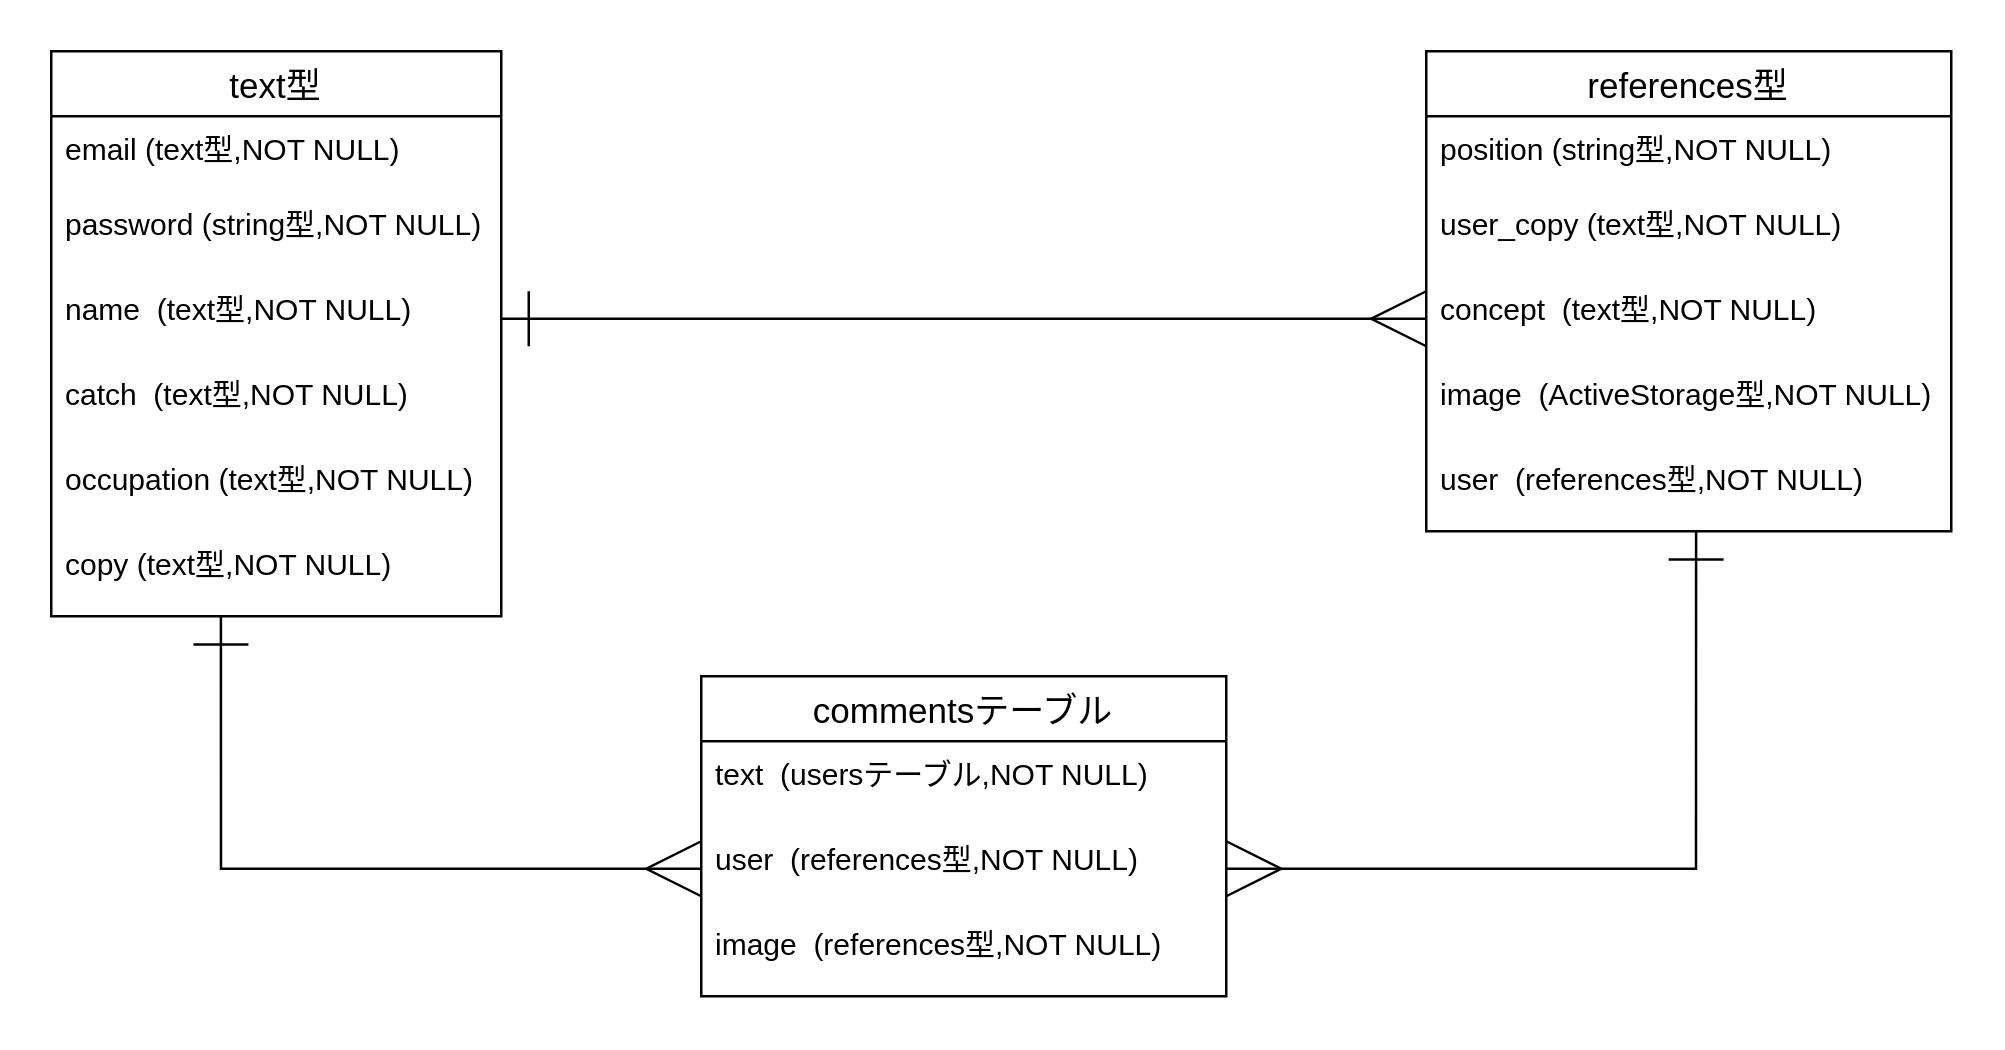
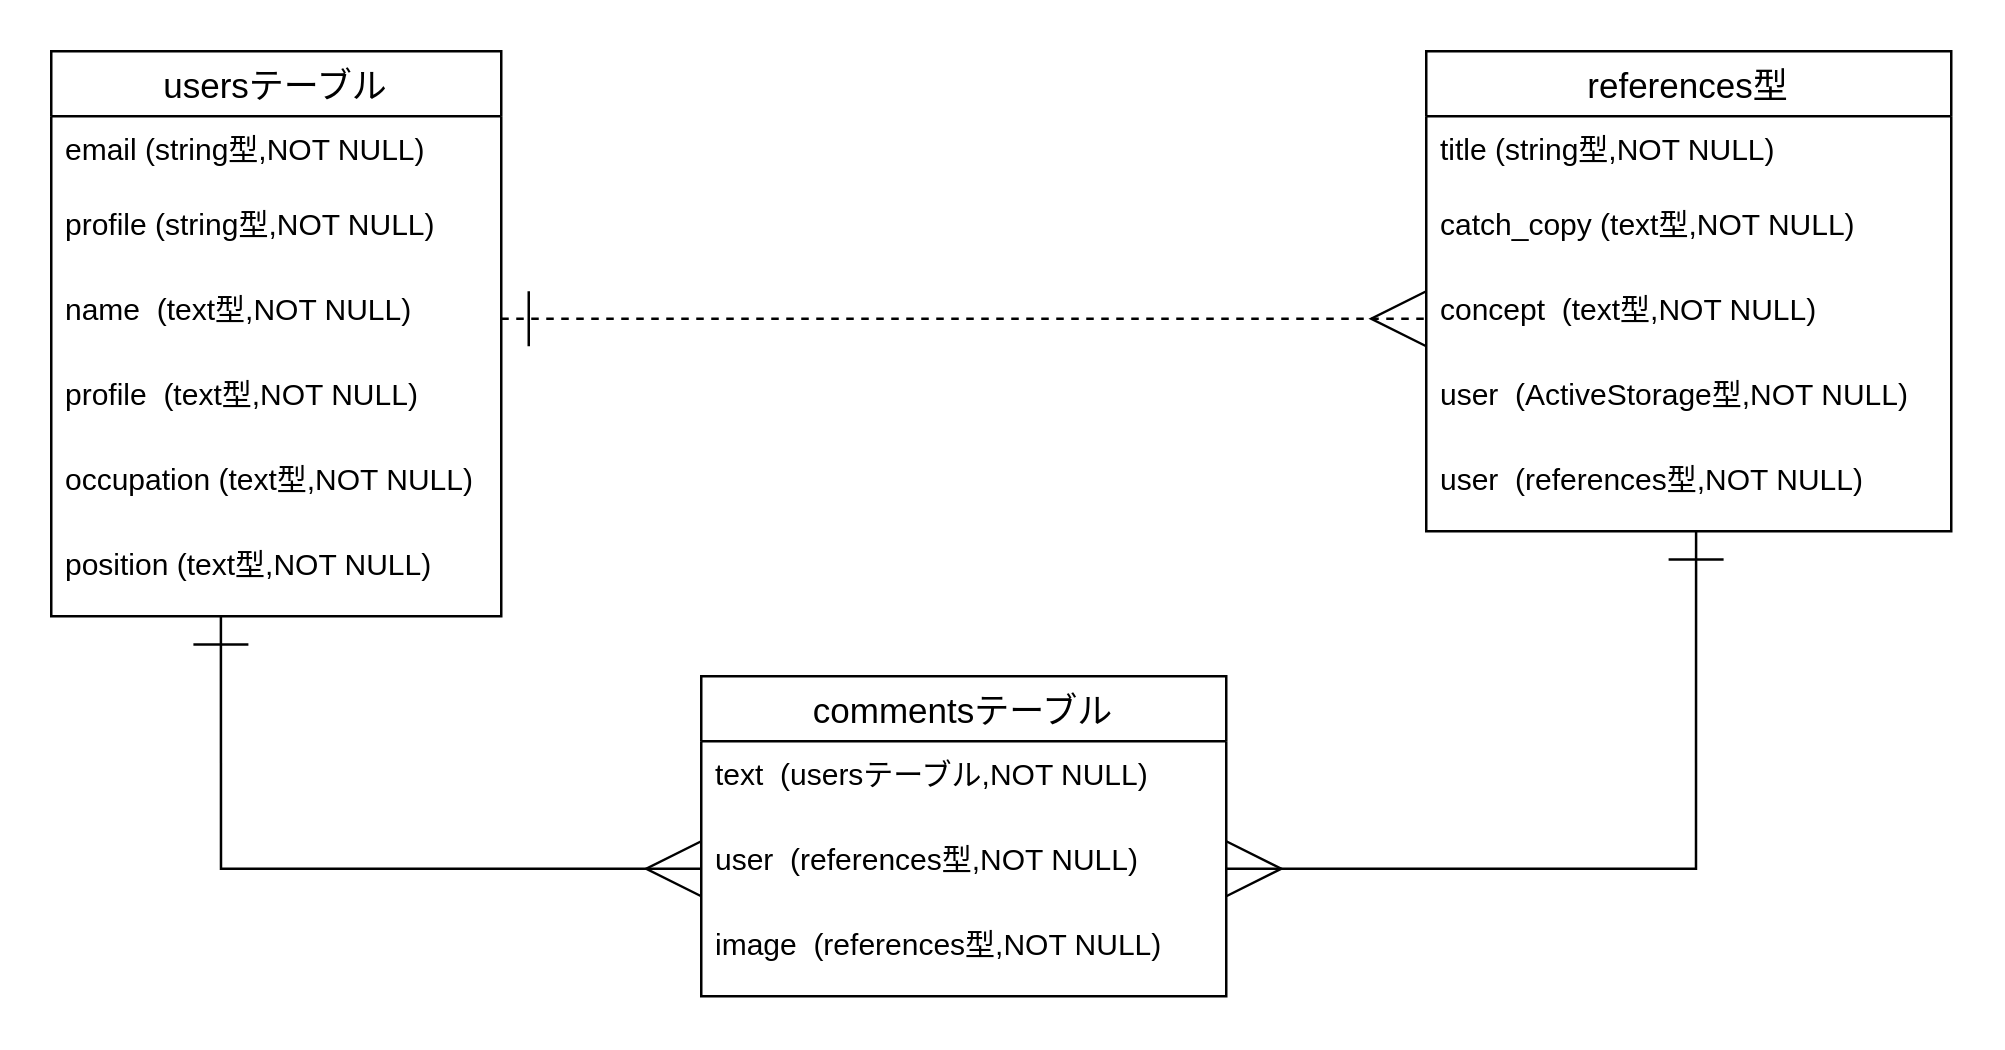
node "text型": label "text型" -> "usersテーブル"
node "email (text型,NOT NULL)": label "email (text型,NOT NULL)" -> "email (string型,NOT NULL)"
node "position (string型,NOT NULL)": label "position (string型,NOT NULL)" -> "title (string型,NOT NULL)"
node "password (string型,NOT NULL)": label "password (string型,NOT NULL)" -> "profile (string型,NOT NULL)"
node "user_copy (text型,NOT NULL)": label "user_copy (text型,NOT NULL)" -> "catch_copy (text型,NOT NULL)"
edge "name (text型,NOT NULL)" -- "concept (text型,NOT NULL)": style solid -> dashed
node "catch (text型,NOT NULL)": label "catch (text型,NOT NULL)" -> "profile (text型,NOT NULL)"
node "image (ActiveStorage型,NOT NULL)": label "image (ActiveStorage型,NOT NULL)" -> "user (ActiveStorage型,NOT NULL)"
node "copy (text型,NOT NULL)": label "copy (text型,NOT NULL)" -> "position (text型,NOT NULL)"
